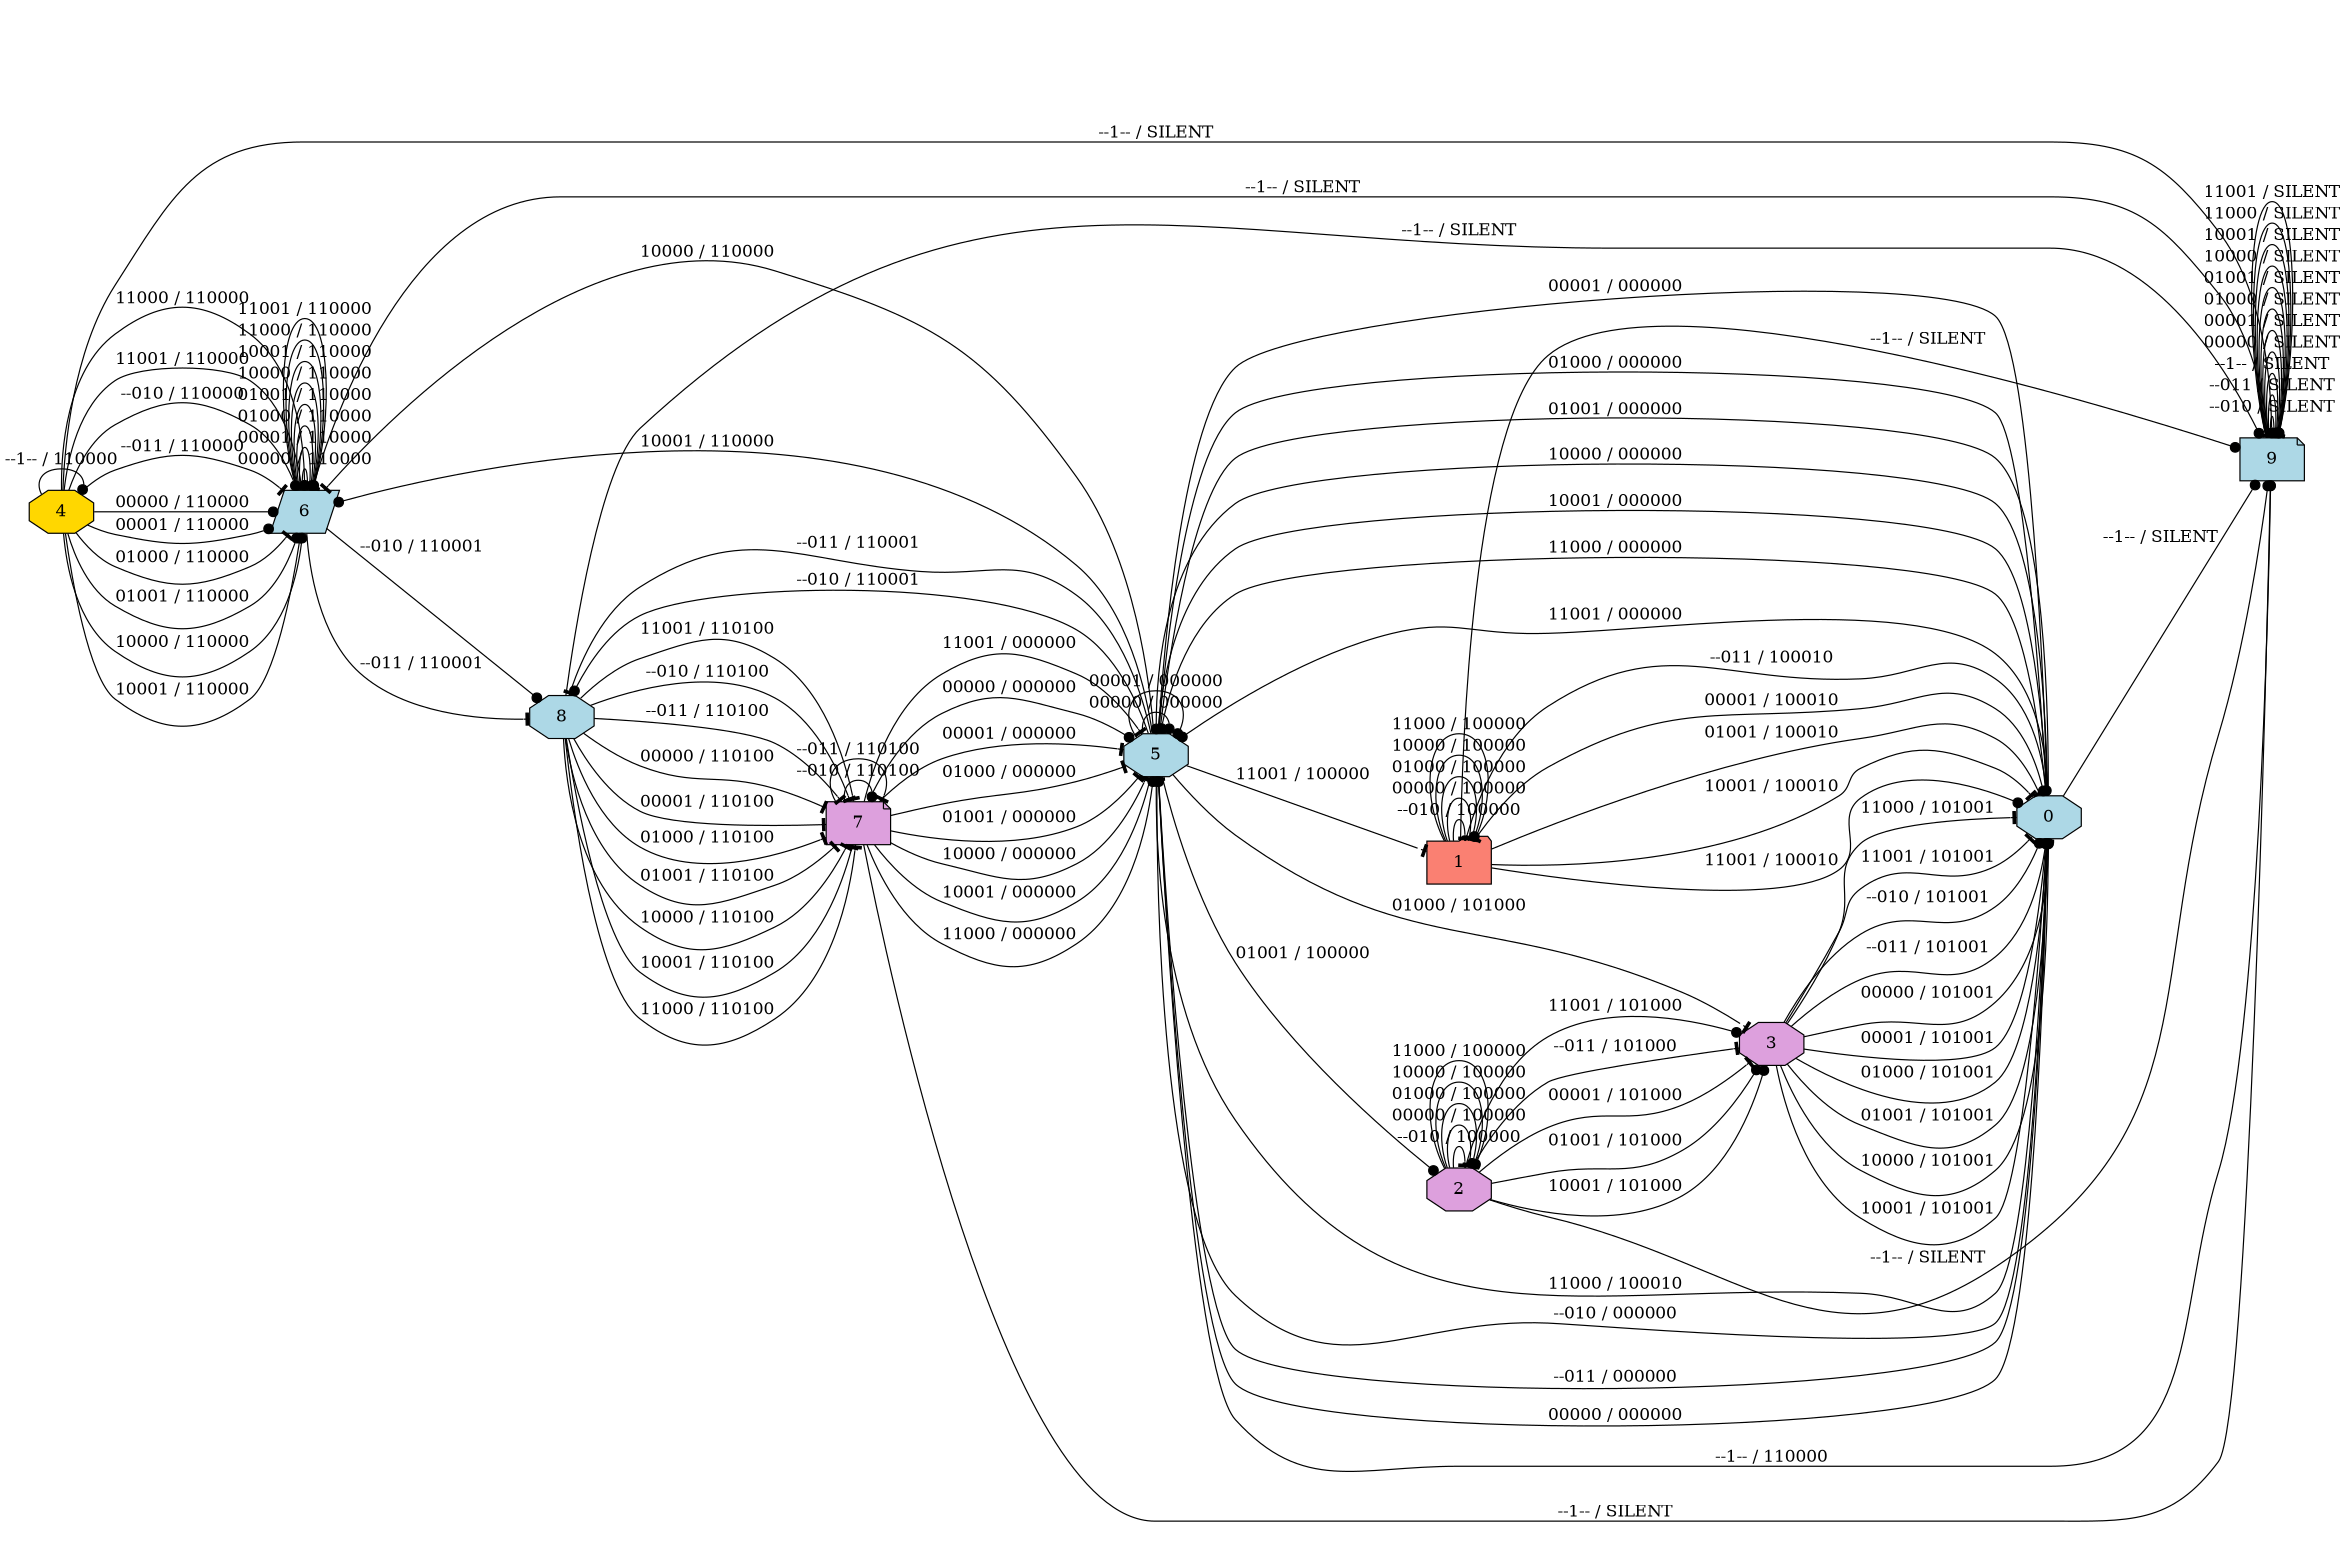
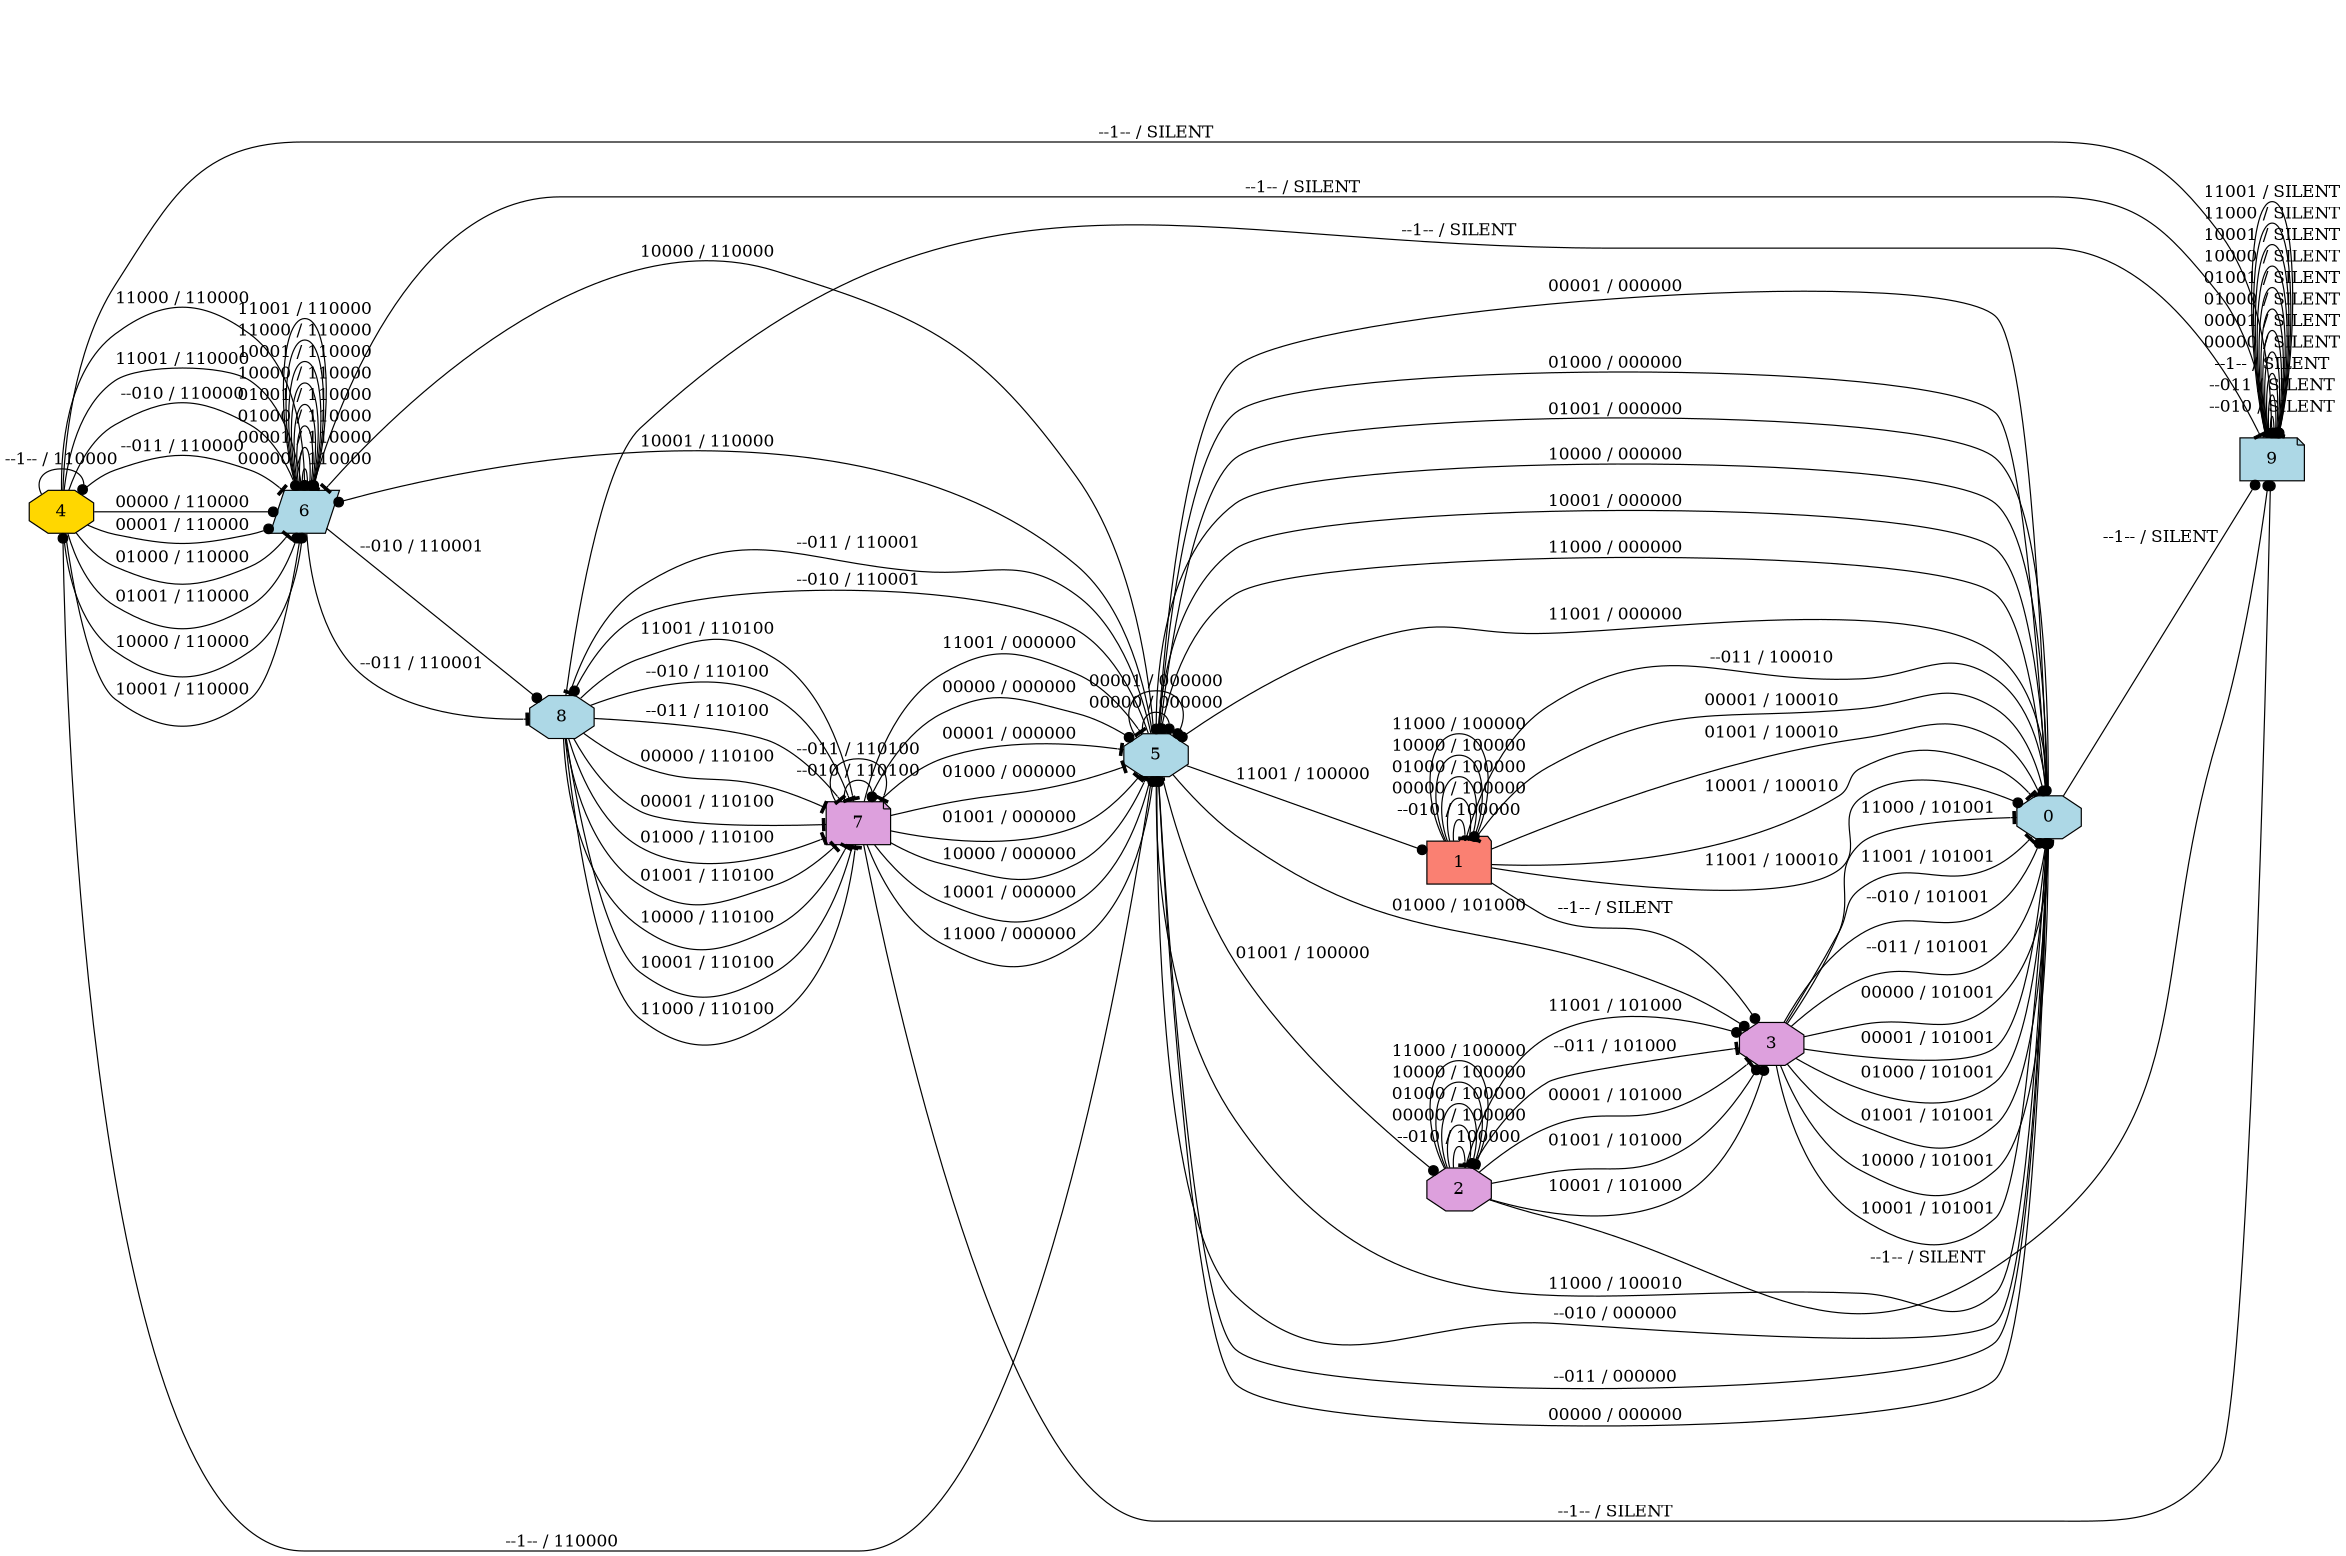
edge "8" -> "9": arrowhead dot -> tee
edge "1" -> "9": now "1" -> "3"
edge "5" -> "1": arrowhead tee -> dot
edge "5" -> "3": arrowhead tee -> dot
edge "5" -> "9": now "5" -> "4"
